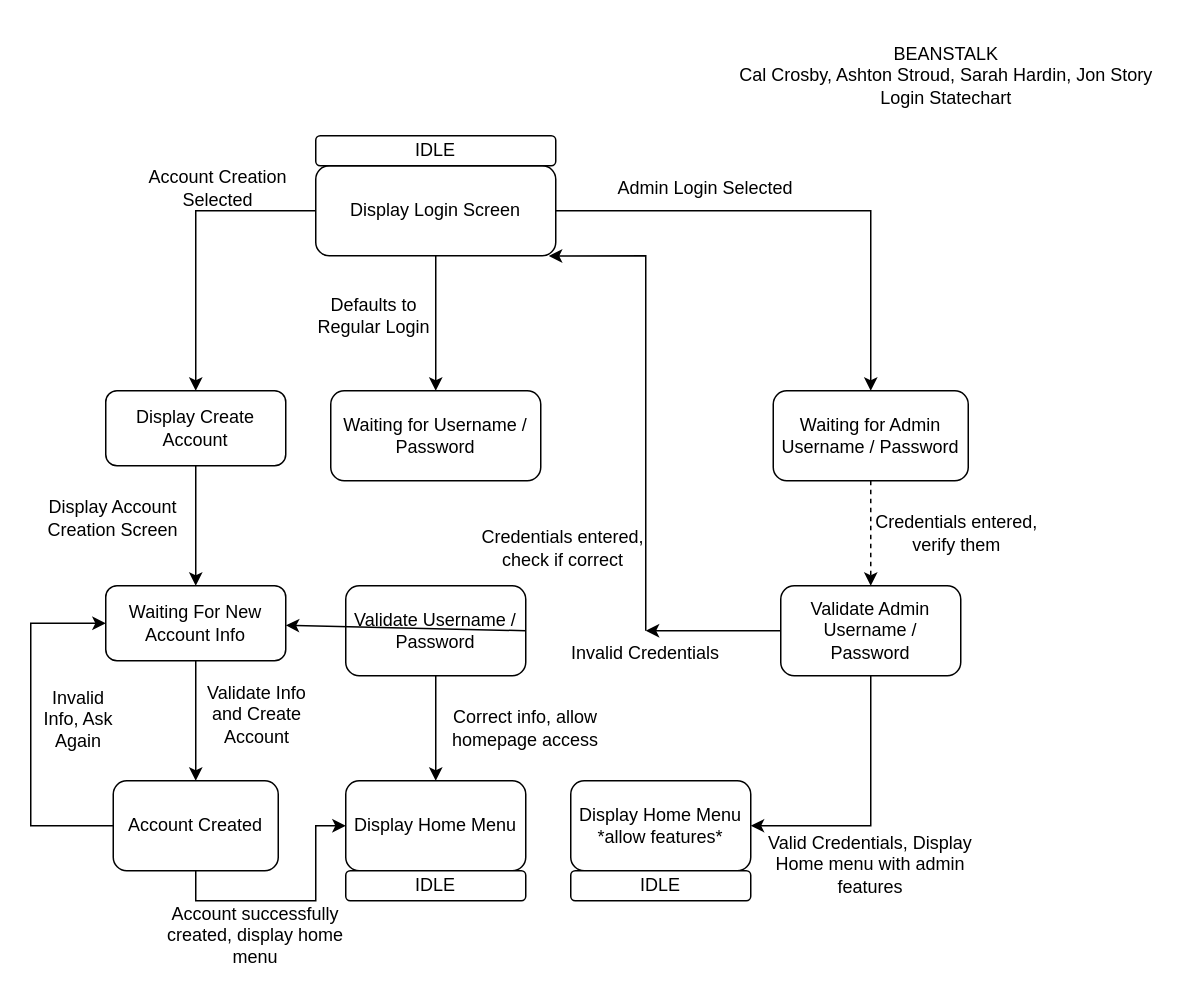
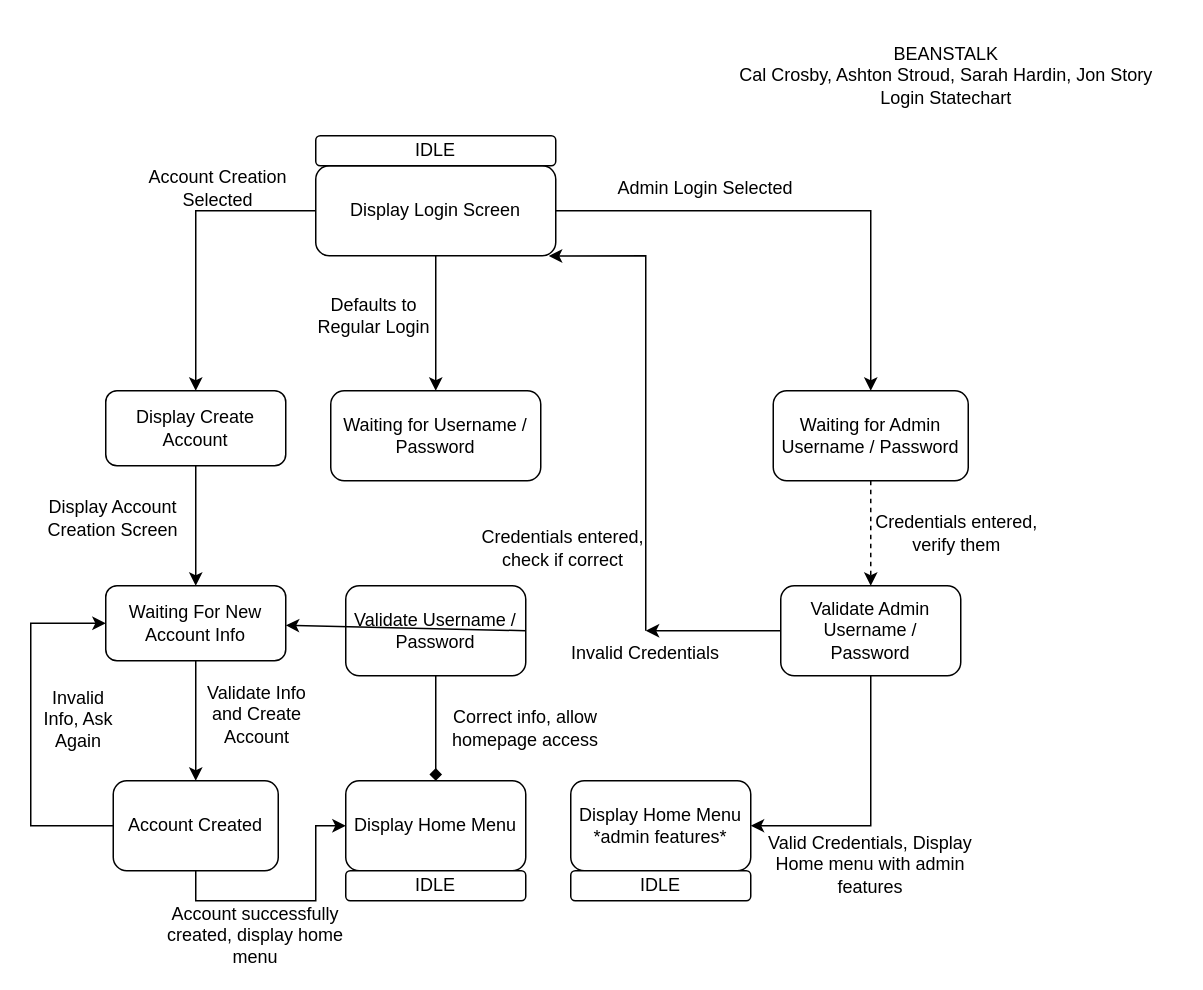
edge "Validate Username / Password" -> "Display Home Menu": arrowhead classic -> diamond
node "Display Home Menu *allow features*": label "Display Home Menu *allow features*" -> "Display Home Menu *admin features*"
